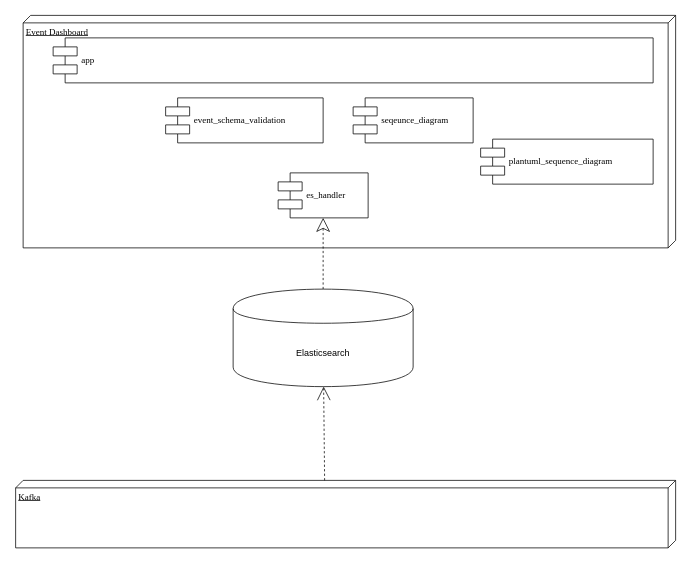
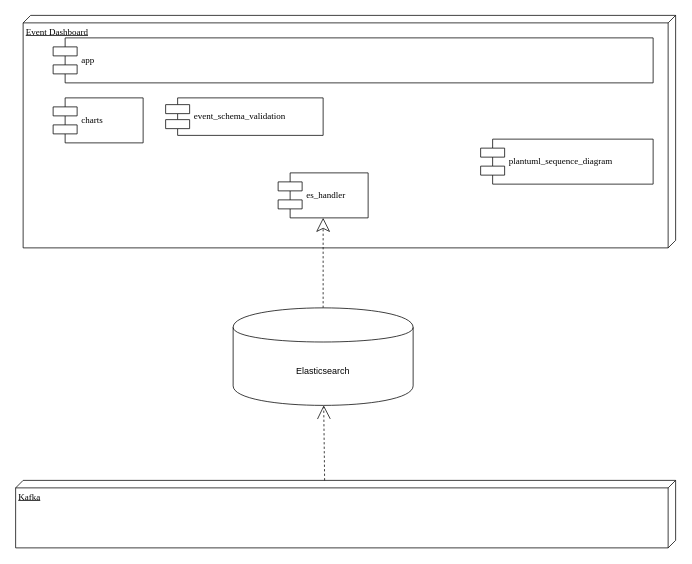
node "charts": added
node "event_schema_validation": size 158x45 -> 158x38
node "seqeunce_diagram": removed
node "Elasticsearch": moved (323, 338) -> (323, 357)
